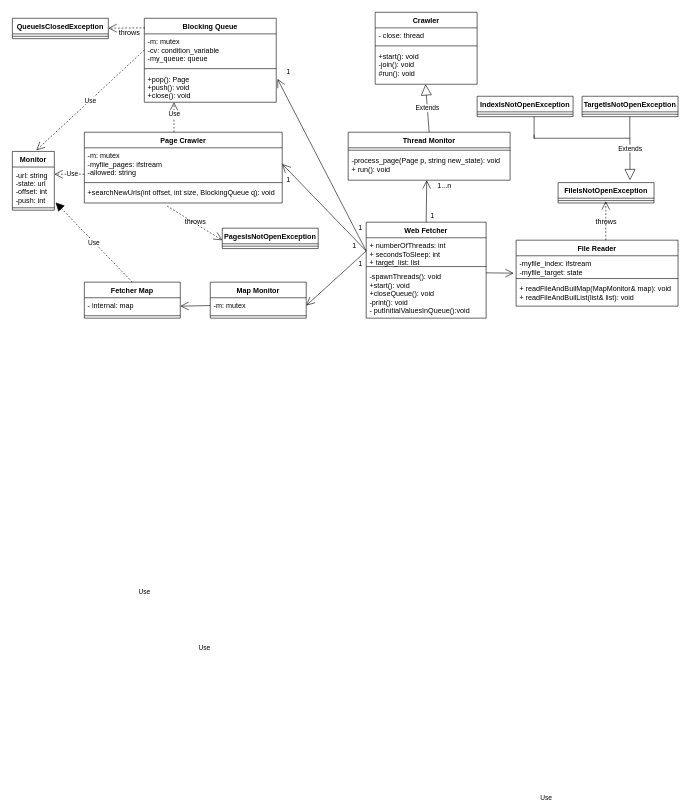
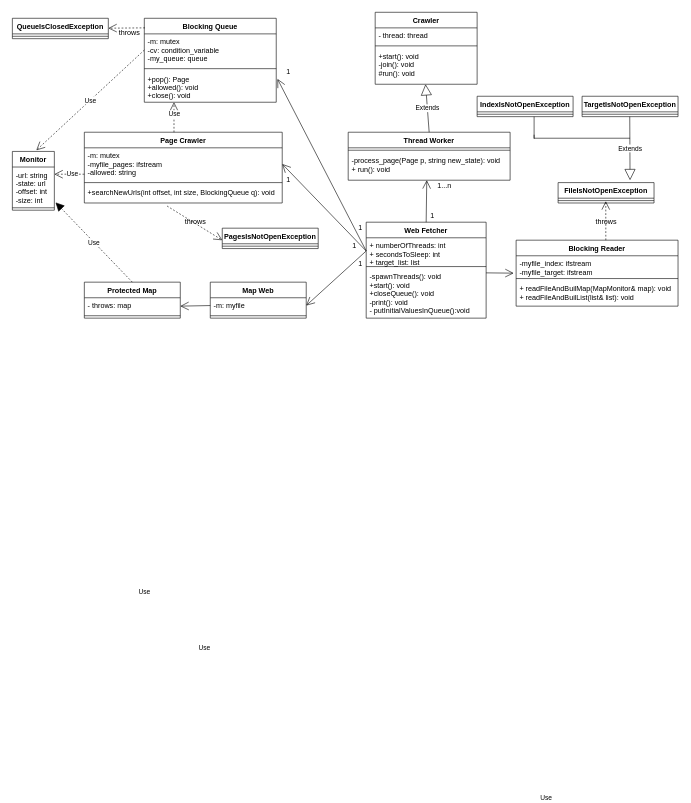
node "- close: thread": label "- close: thread" -> "- thread: thread"
node "+pop(): Page +push(): void +close(): void": label "+pop(): Page +push(): void +close(): void" -> "+pop(): Page +allowed(): void +close(): void"
node "Thread Monitor": label "Thread Monitor" -> "Thread Worker"
node "-url: string -state: url -offset: int -push: int": label "-url: string -state: url -offset: int -push: int" -> "-url: string -state: url -offset: int -size: int"
node "File Reader": label "File Reader" -> "Blocking Reader"
node "-myfile_index: ifstream -myfile_target: state": label "-myfile_index: ifstream -myfile_target: state" -> "-myfile_index: ifstream -myfile_target: ifstream"
node "Fetcher Map": label "Fetcher Map" -> "Protected Map"
node "Map Monitor": label "Map Monitor" -> "Map Web"
node "- internal: map": label "- internal: map" -> "- throws: map"
node "-m: mutex": label "-m: mutex" -> "-m: myfile"
